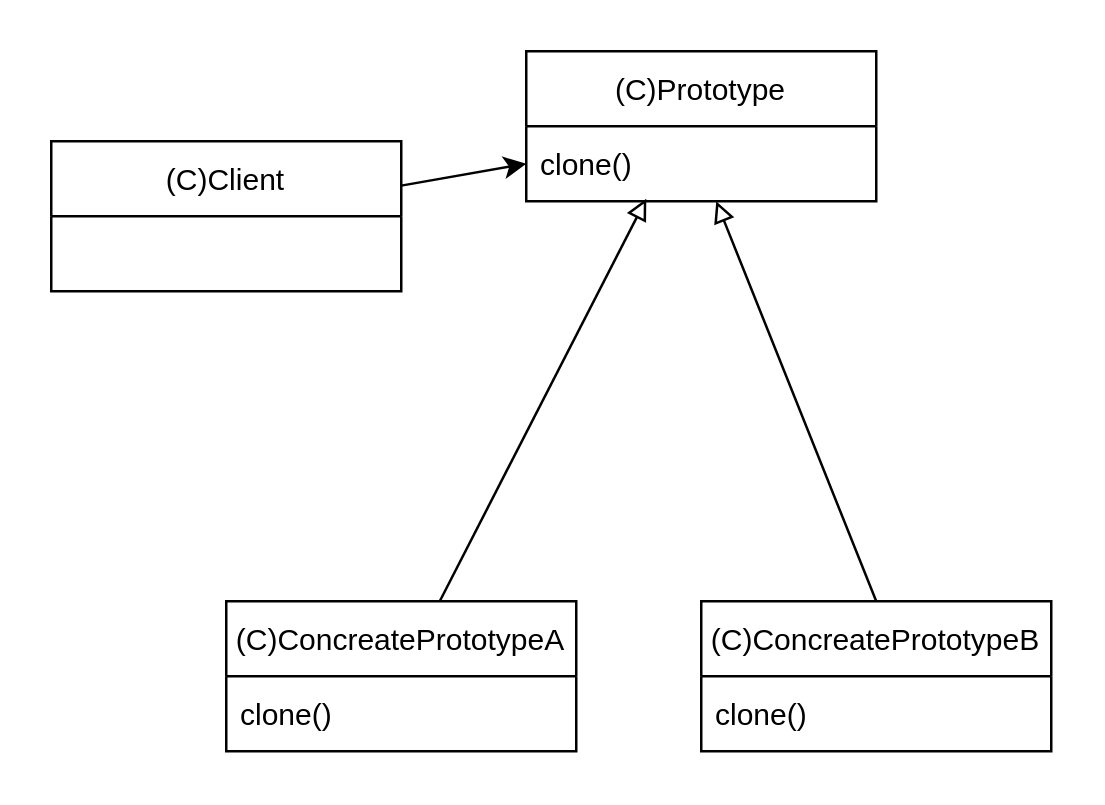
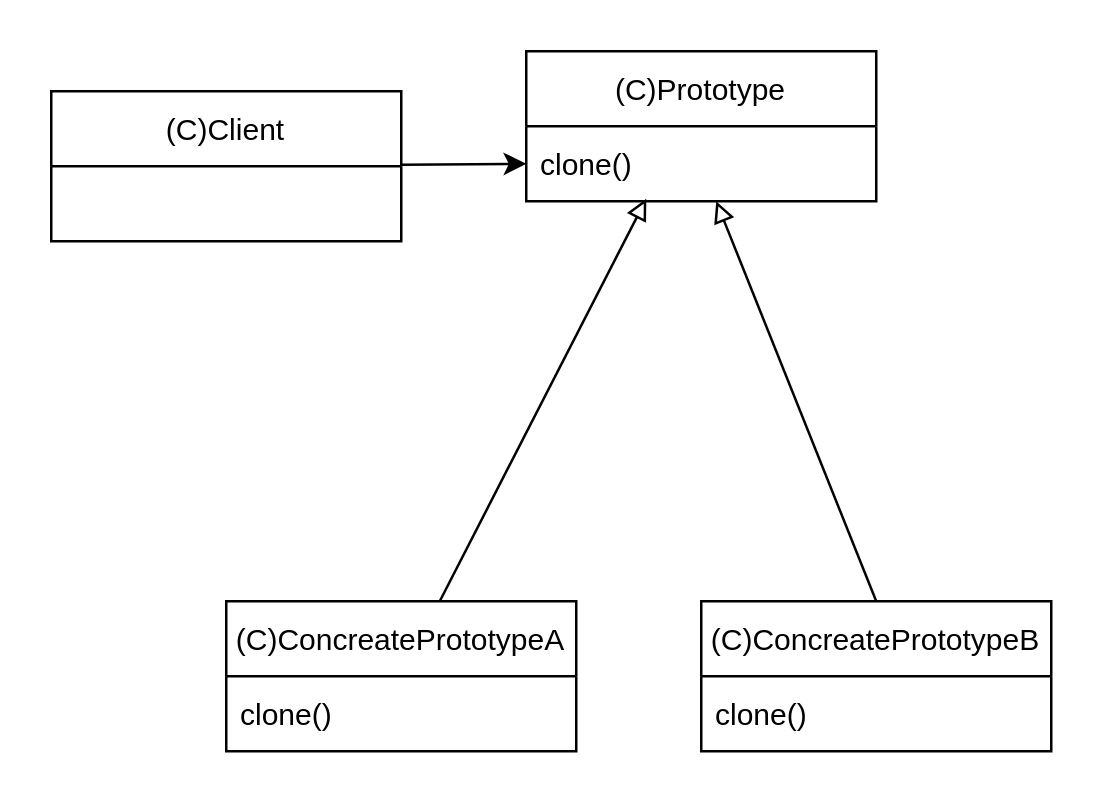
node "(C)Client": moved (226, 216) -> (226, 166)
